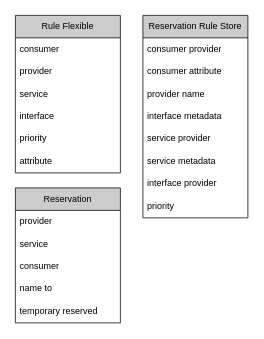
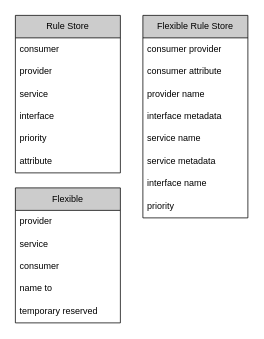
node "Rule Flexible": label "Rule Flexible" -> "Rule Store"
node "Reservation Rule Store": label "Reservation Rule Store" -> "Flexible Rule Store"
node "service provider": label "service provider" -> "service name"
node "interface provider": label "interface provider" -> "interface name"
node "Reservation": label "Reservation" -> "Flexible"
